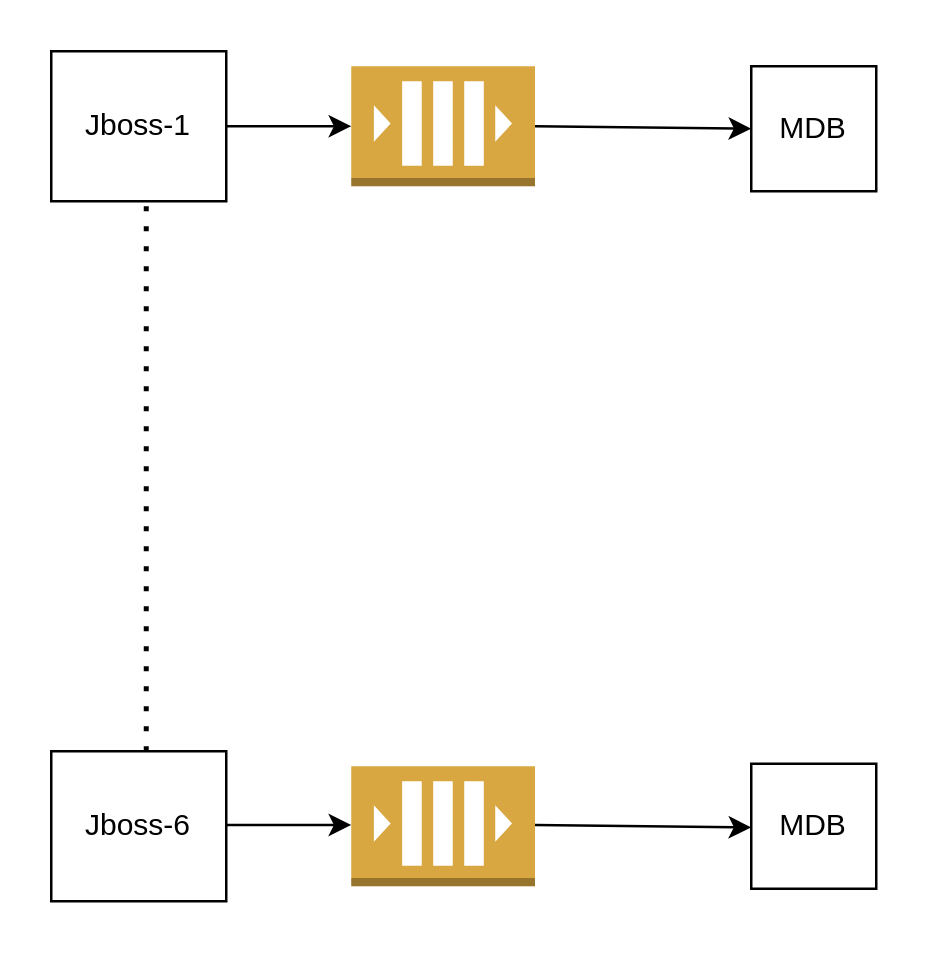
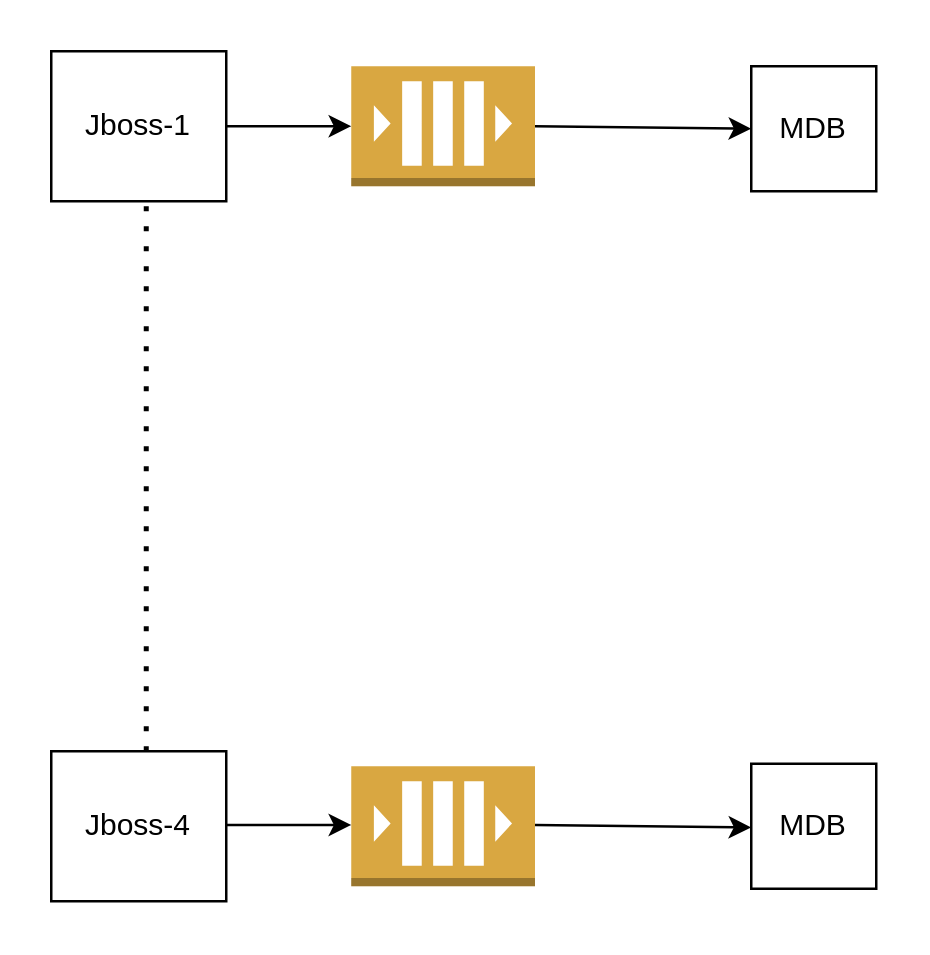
node "Jboss-6": label "Jboss-6" -> "Jboss-4"
